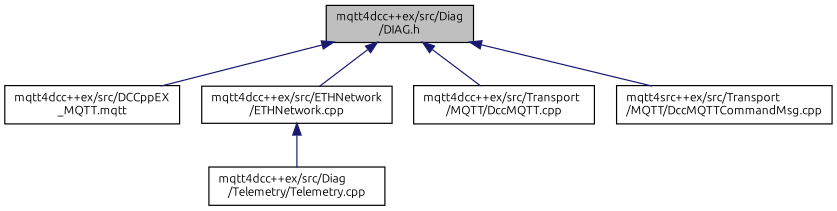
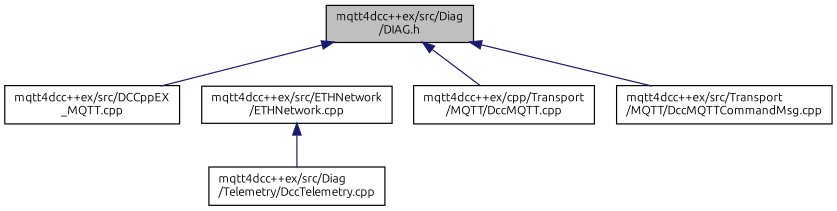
edge "mqtt4dcc++ex/src/ETHNetwork /ETHNetwork.cpp" -> "mqtt4dcc++ex/src/Diag /DIAG.h": removed
node "mqtt4dcc++ex/src/DCCppEX _MQTT.mqtt": label "mqtt4dcc++ex/src/DCCppEX _MQTT.mqtt" -> "mqtt4dcc++ex/src/DCCppEX _MQTT.cpp"
node "mqtt4dcc++ex/src/Transport /MQTT/DccMQTT.cpp": label "mqtt4dcc++ex/src/Transport /MQTT/DccMQTT.cpp" -> "mqtt4dcc++ex/cpp/Transport /MQTT/DccMQTT.cpp"
node "mqtt4src++ex/src/Transport /MQTT/DccMQTTCommandMsg.cpp": label "mqtt4src++ex/src/Transport /MQTT/DccMQTTCommandMsg.cpp" -> "mqtt4dcc++ex/src/Transport /MQTT/DccMQTTCommandMsg.cpp"
node "mqtt4dcc++ex/src/Diag /Telemetry/Telemetry.cpp": label "mqtt4dcc++ex/src/Diag /Telemetry/Telemetry.cpp" -> "mqtt4dcc++ex/src/Diag /Telemetry/DccTelemetry.cpp"
